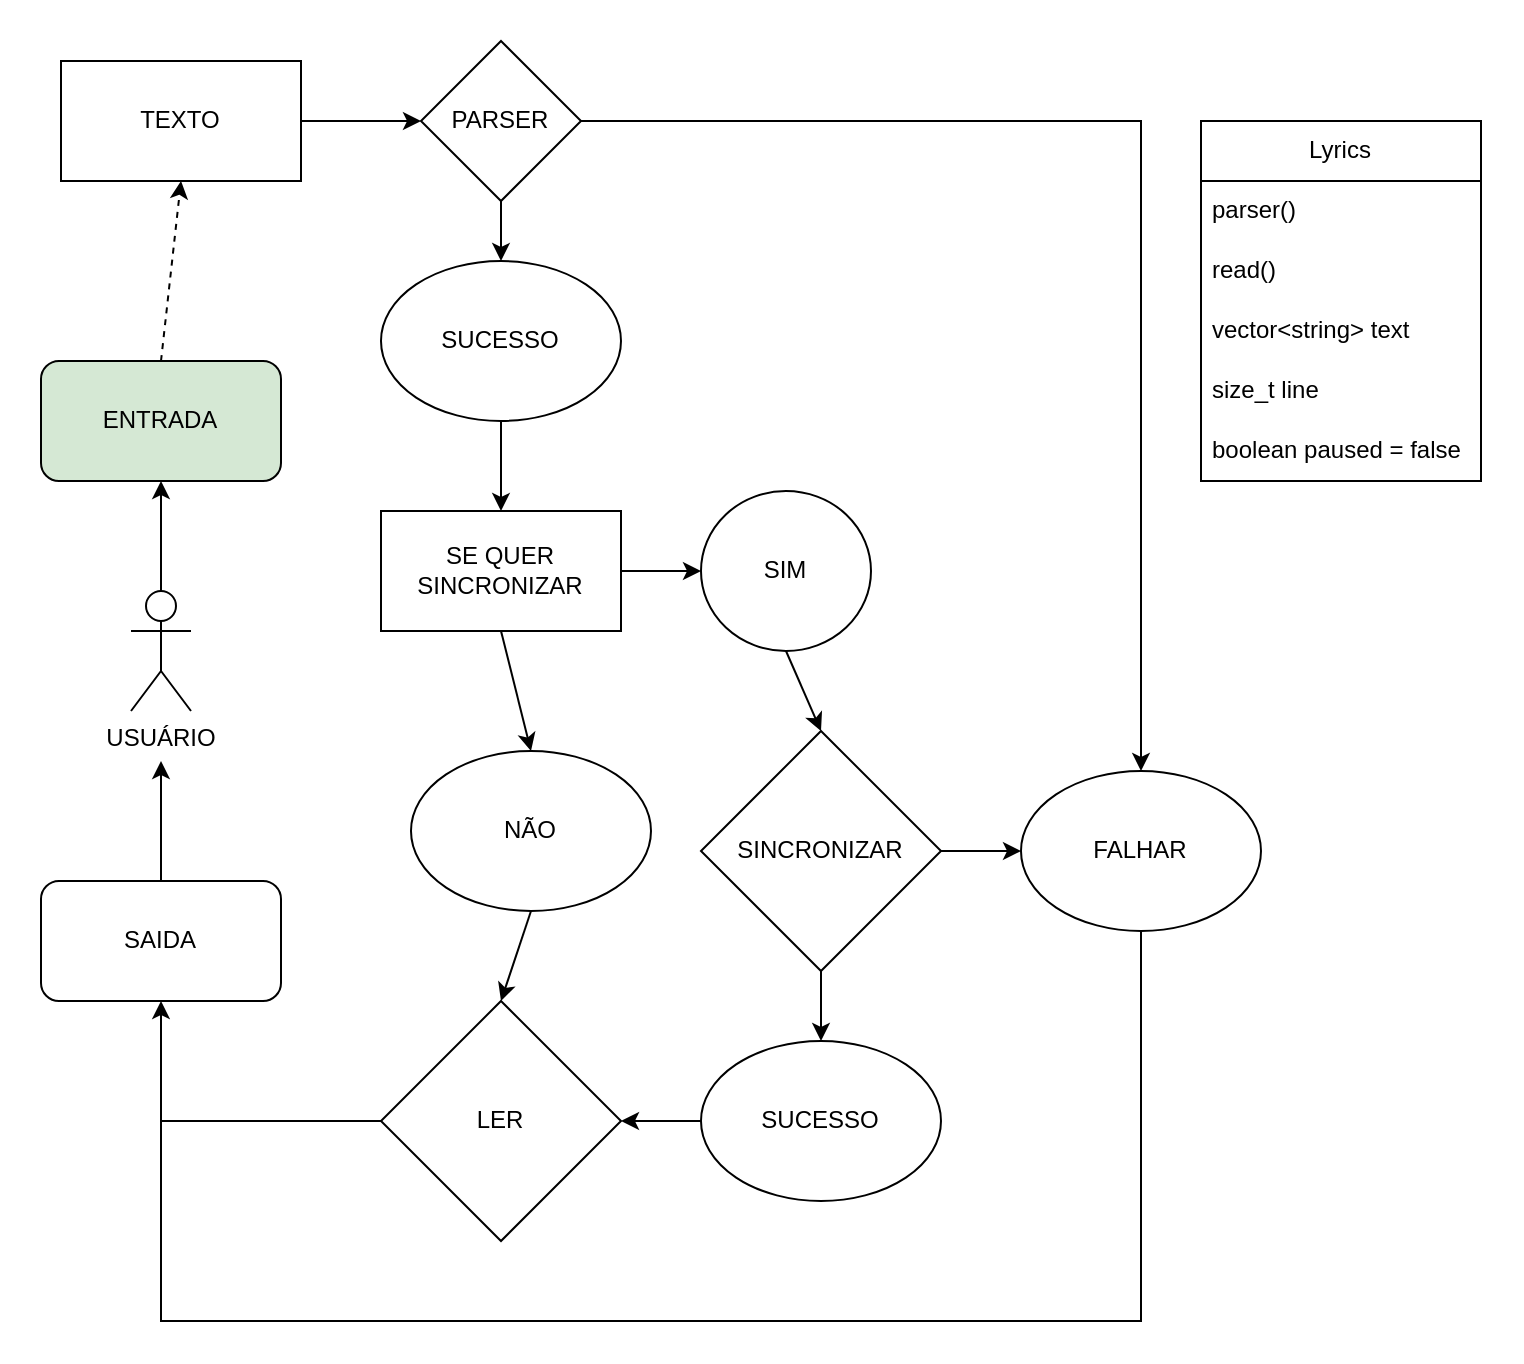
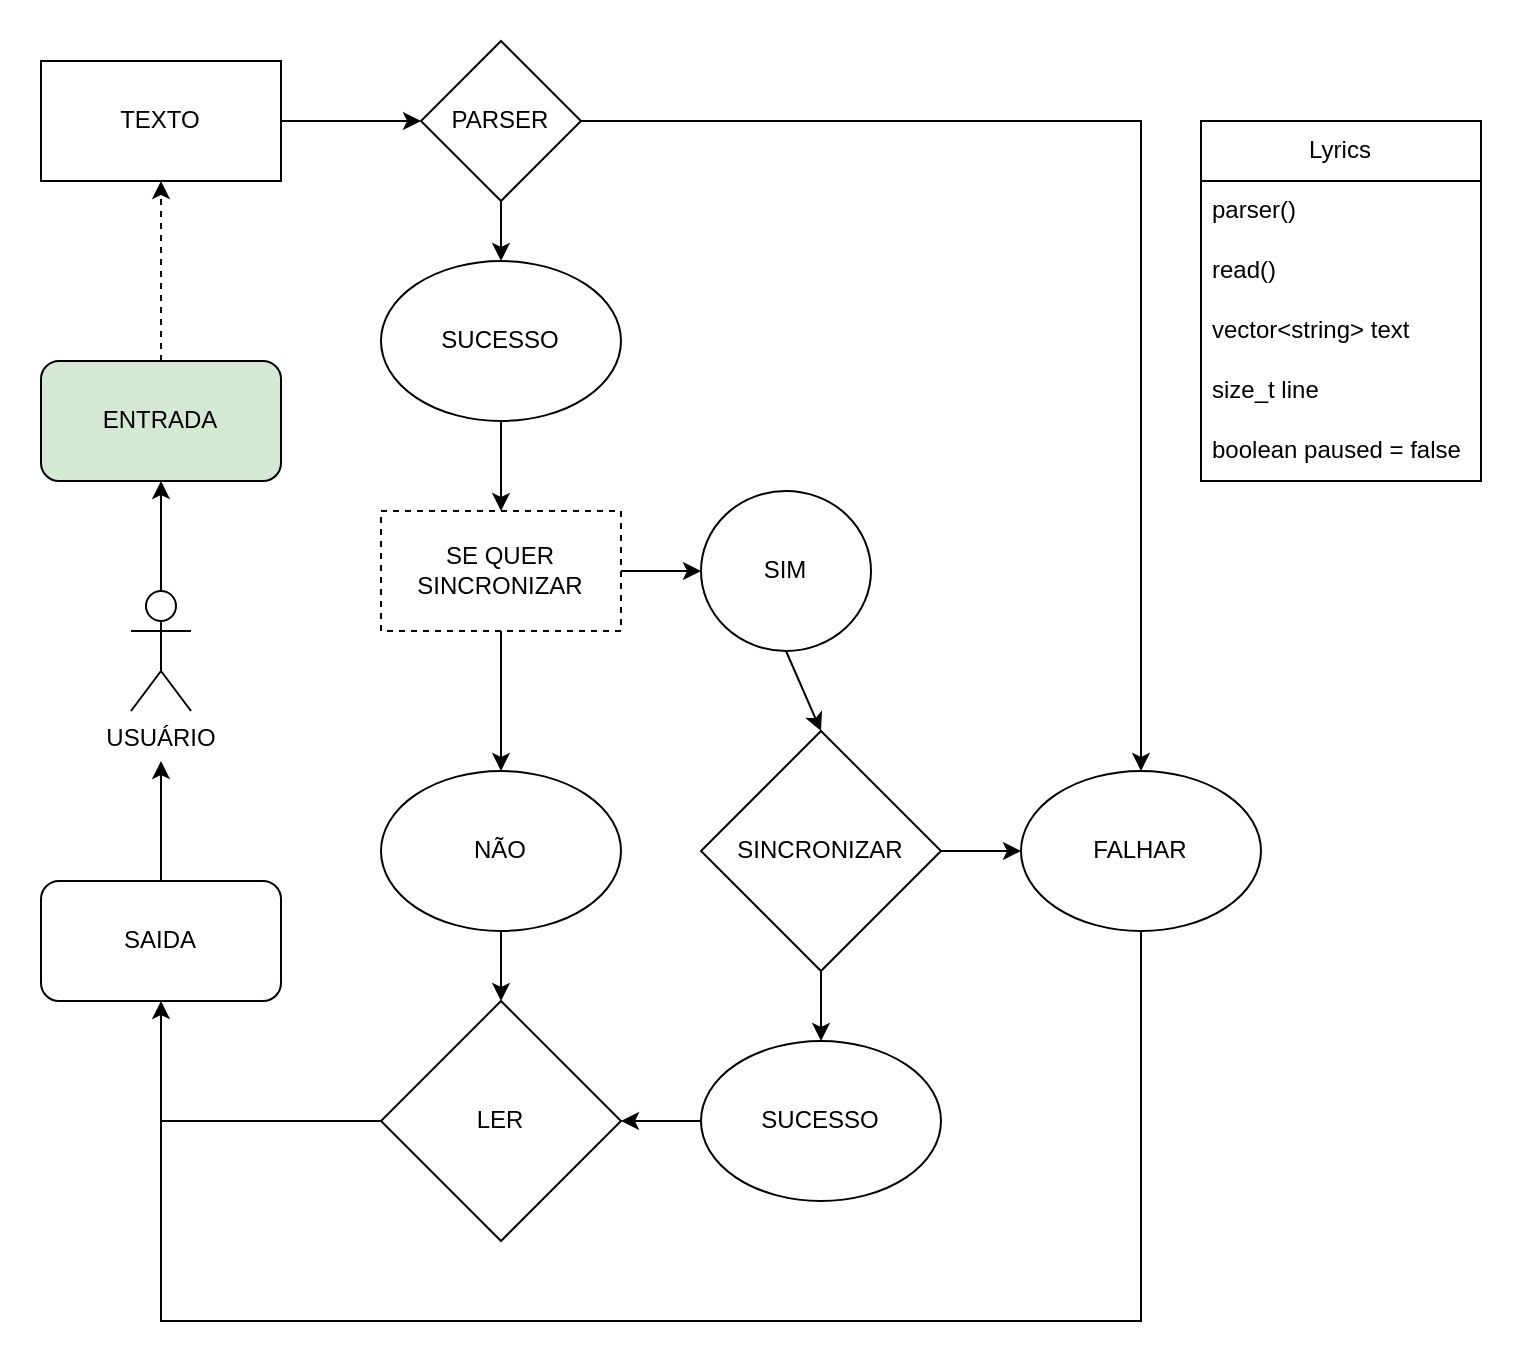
node "TEXTO": moved (181, 121) -> (161, 121)
node "SE QUER SINCRONIZAR": style solid -> dashed
node "NÃO": moved (531, 831) -> (501, 851)
